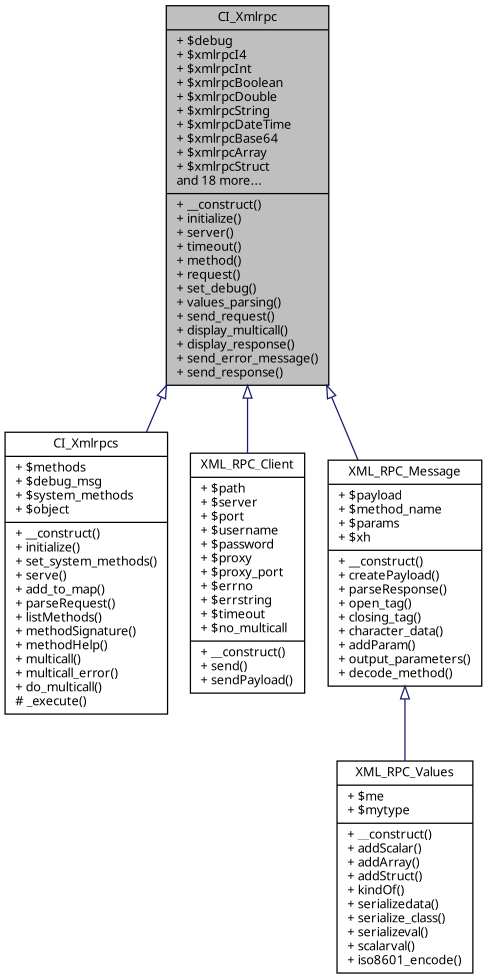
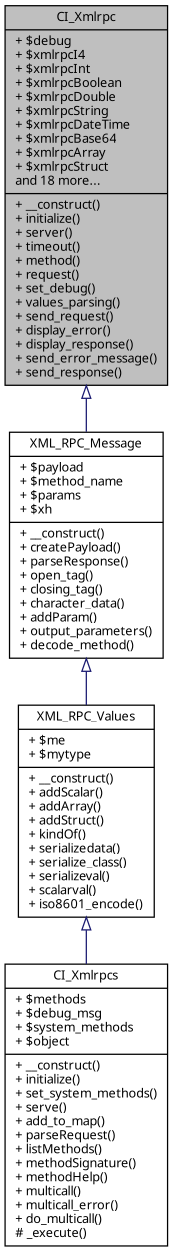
node "CI_Xmlrpc": text "+ display_multicall()" -> "+ display_error()"
edge "CI_Xmlrpcs" -> "CI_Xmlrpc": now "CI_Xmlrpcs" -> "XML_RPC_Values"
node "XML_RPC_Client": removed
